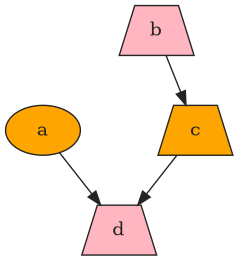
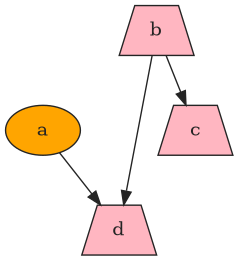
node "c": fillcolor orange -> lightpink
edge "c" -> "d": now "b" -> "d"
